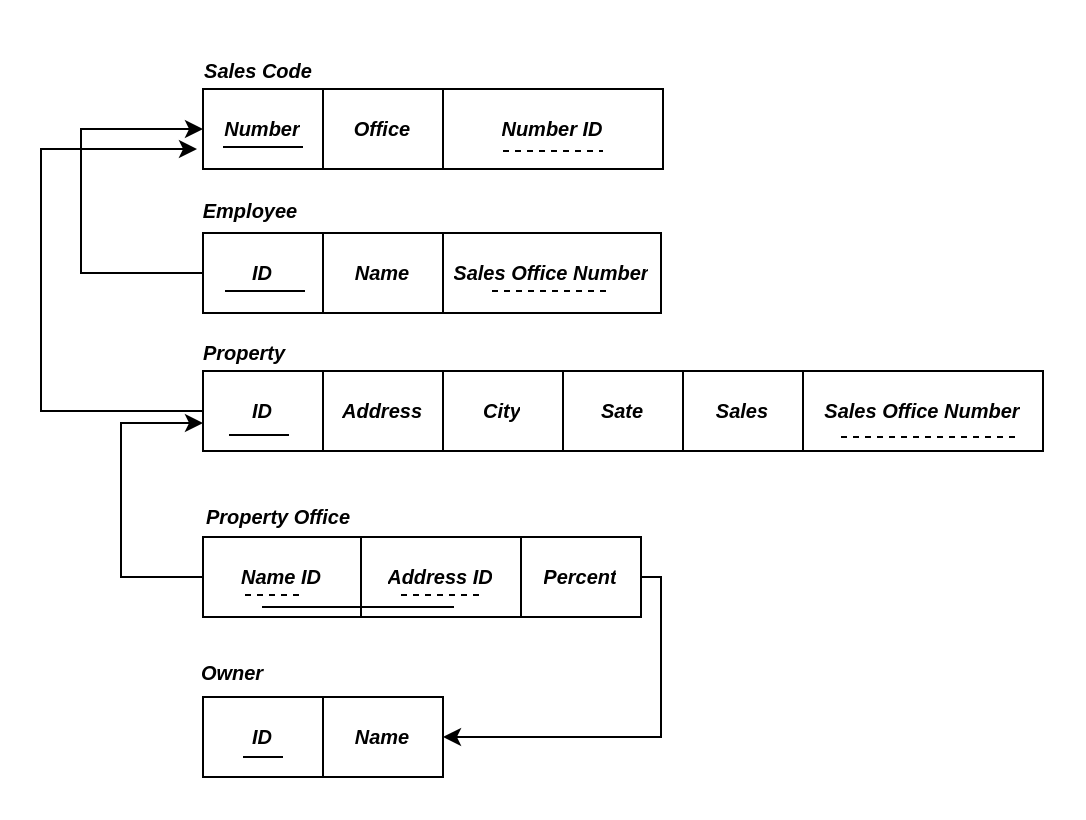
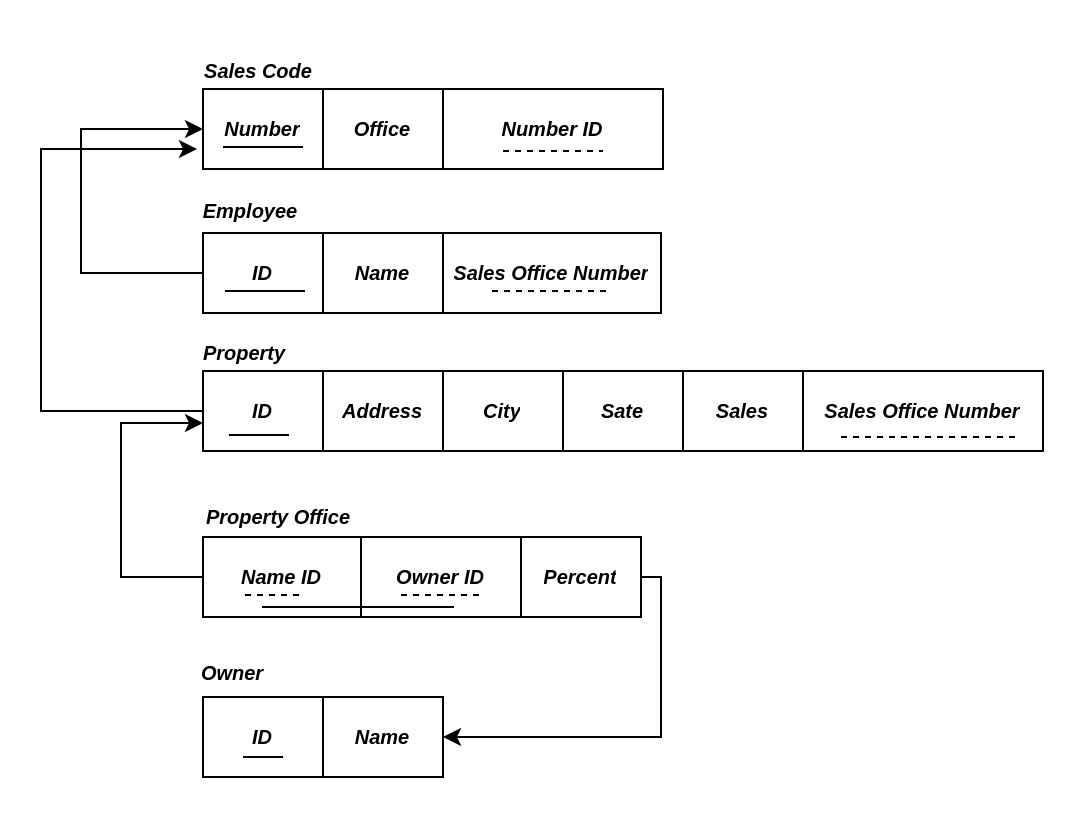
node "Address ID": label "Address ID" -> "Owner ID"
